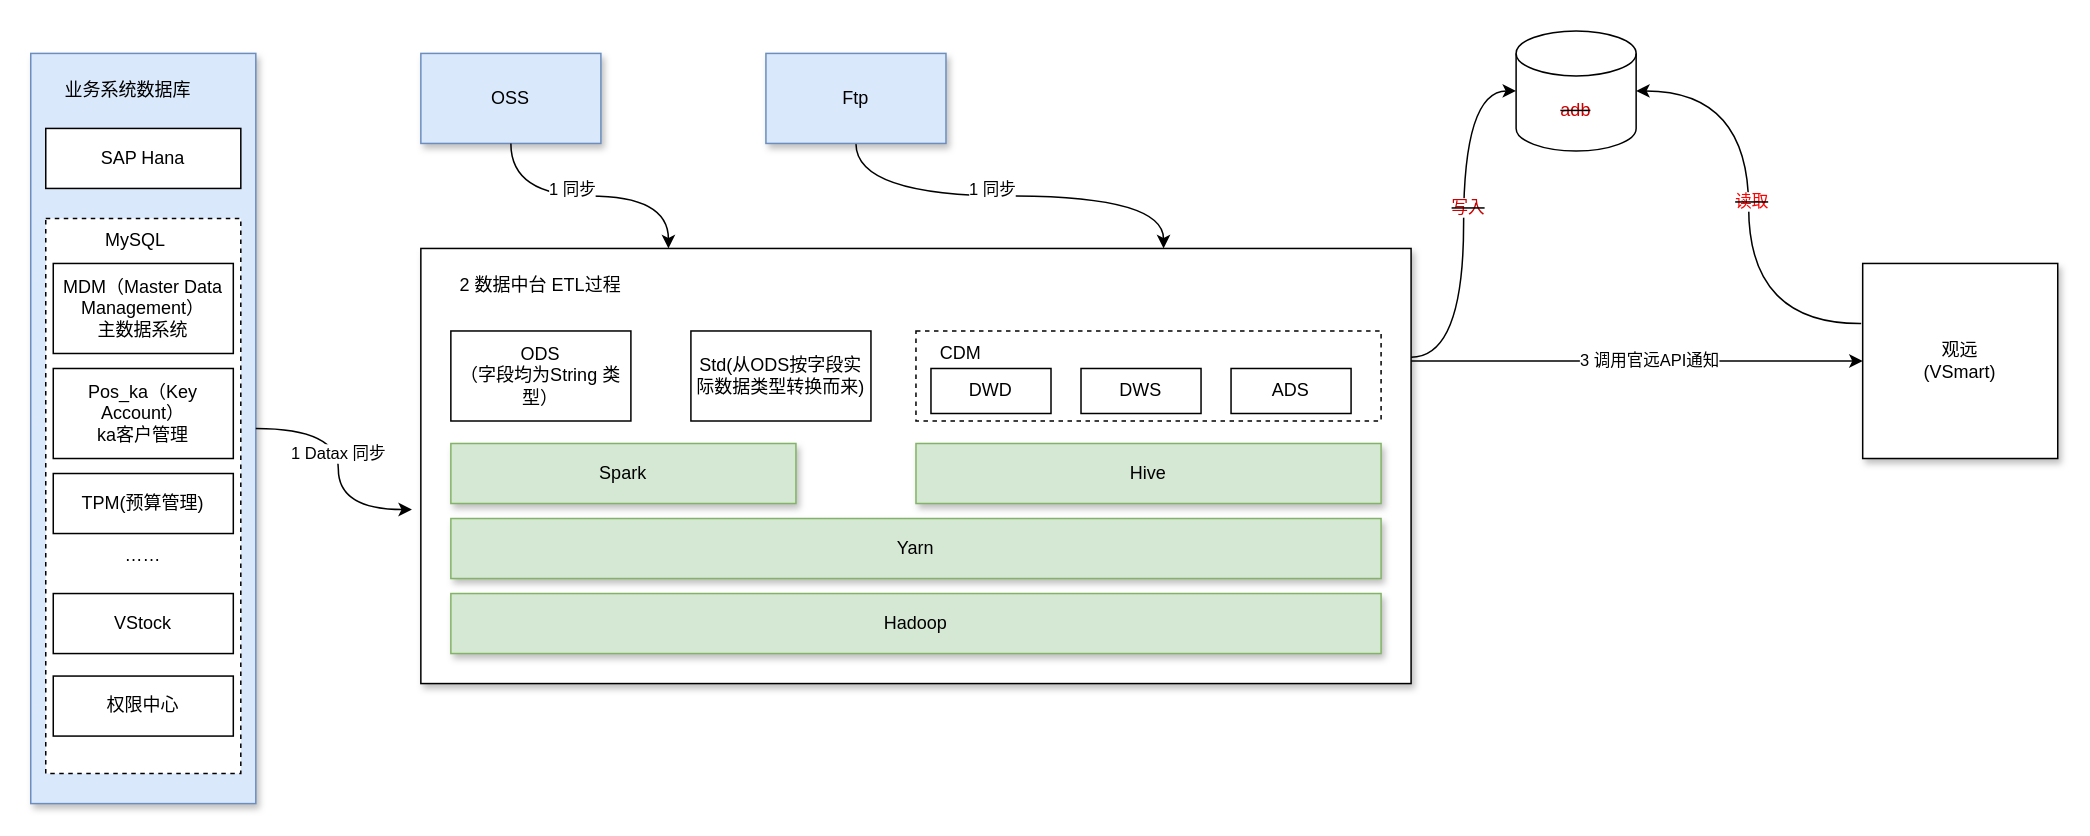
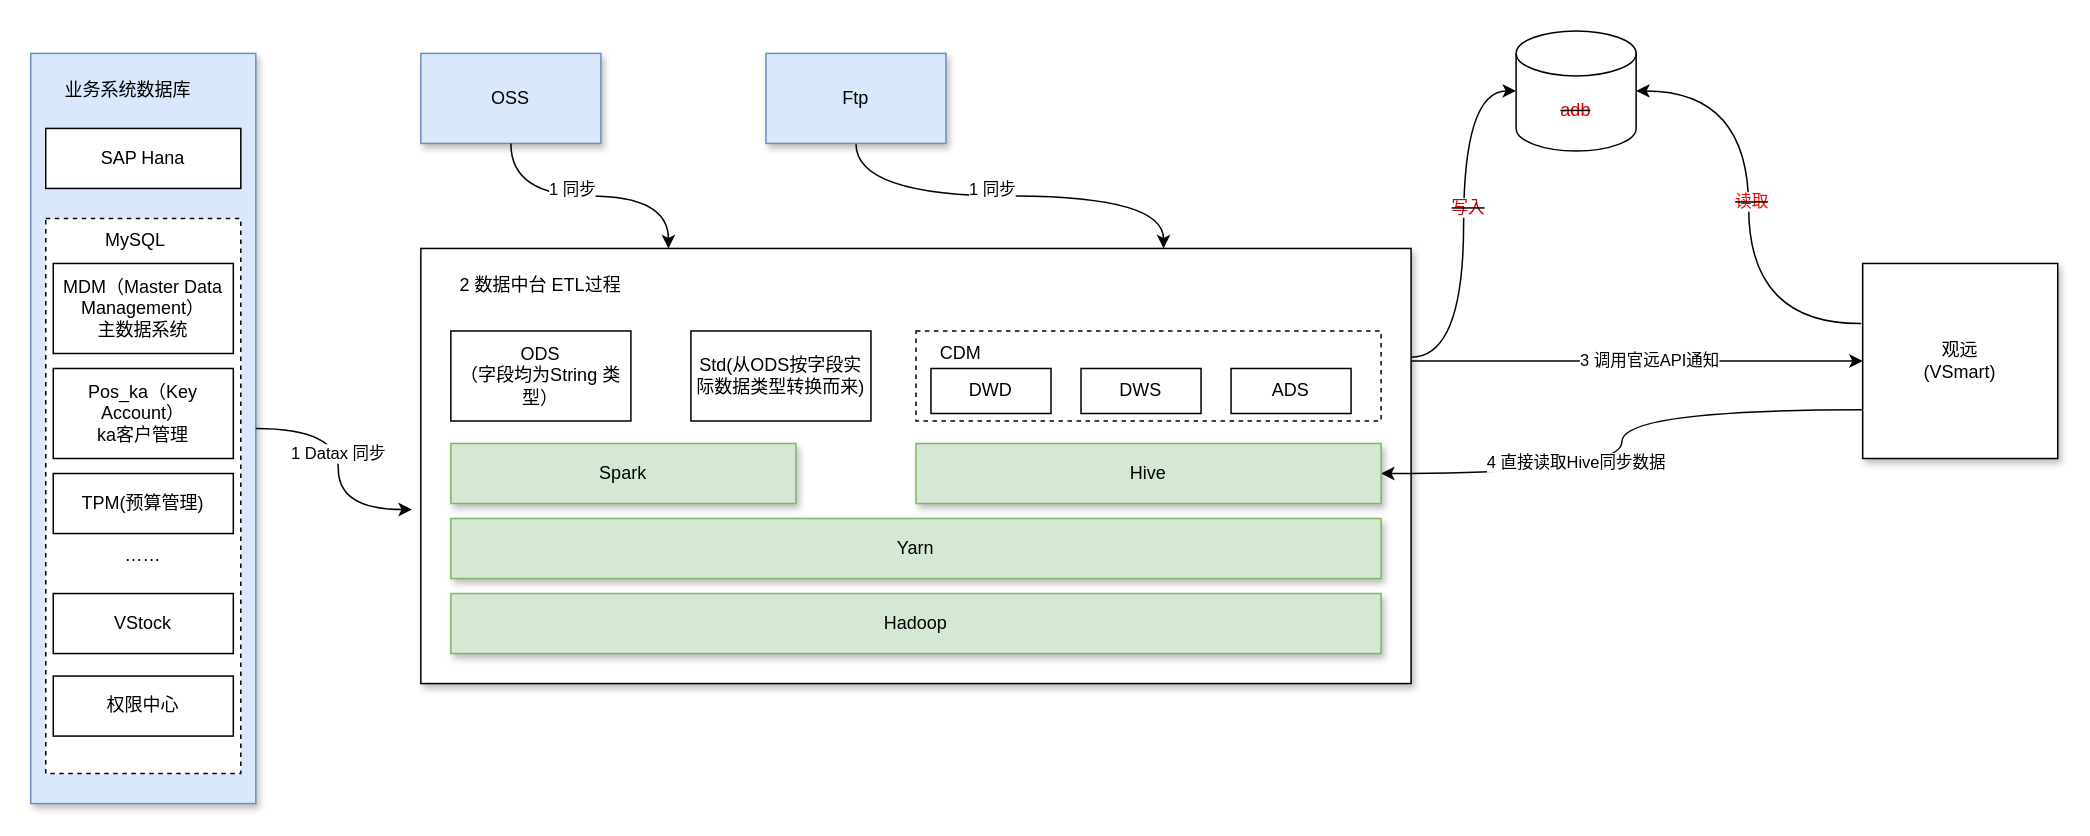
edge "观远 (VSmart)" -> "Hive": added, label "4 直接读取Hive同步数据"
